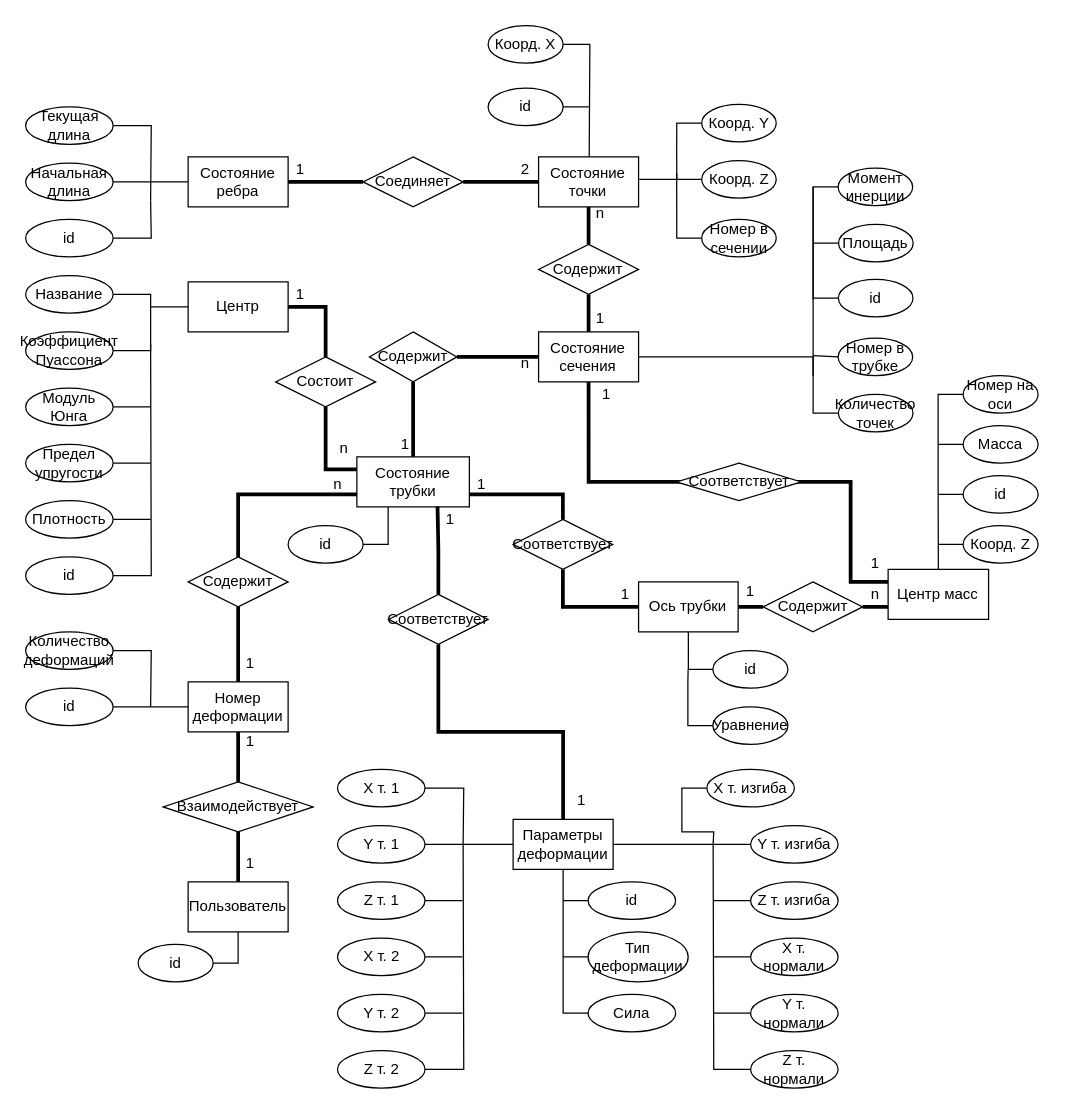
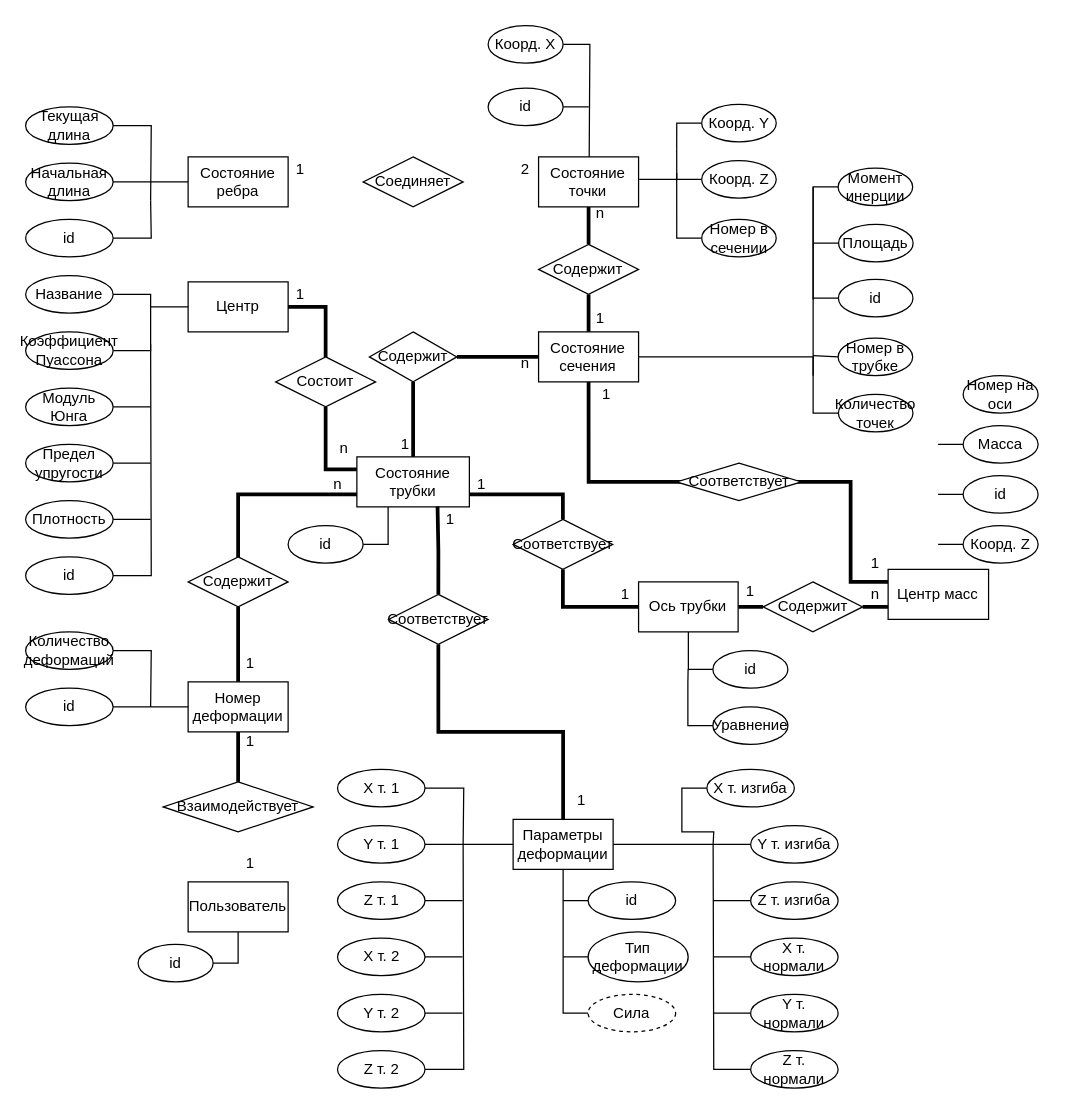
edge "Состояние ребра" -- "Соединяет": removed
edge "Соединяет" -- "Состояние точки": removed
edge "Номер на оси" -- "Центр масс": removed
edge "Взаимодействует" -- "Пользователь": removed
node "Сила": style solid -> dashed
